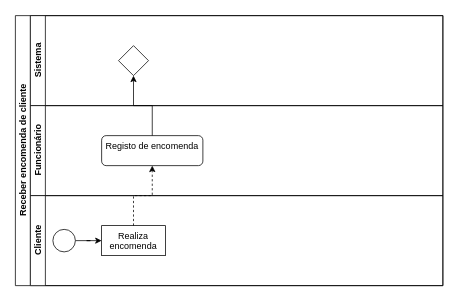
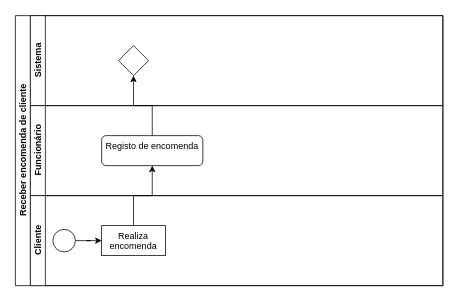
edge "Realiza encomenda" -> "Registo de encomenda": style dashed -> solid
